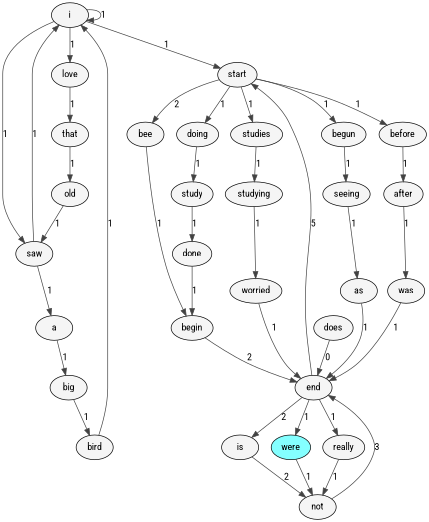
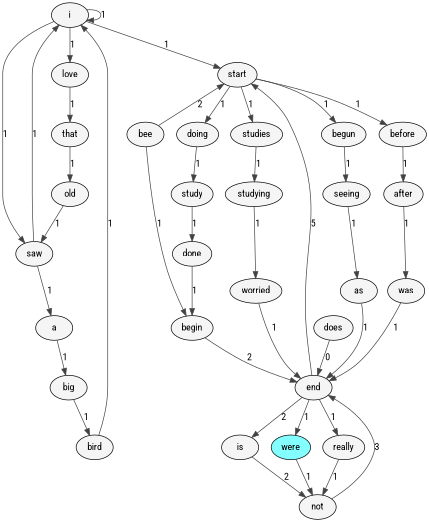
edge "start" -> "bee": reversed
